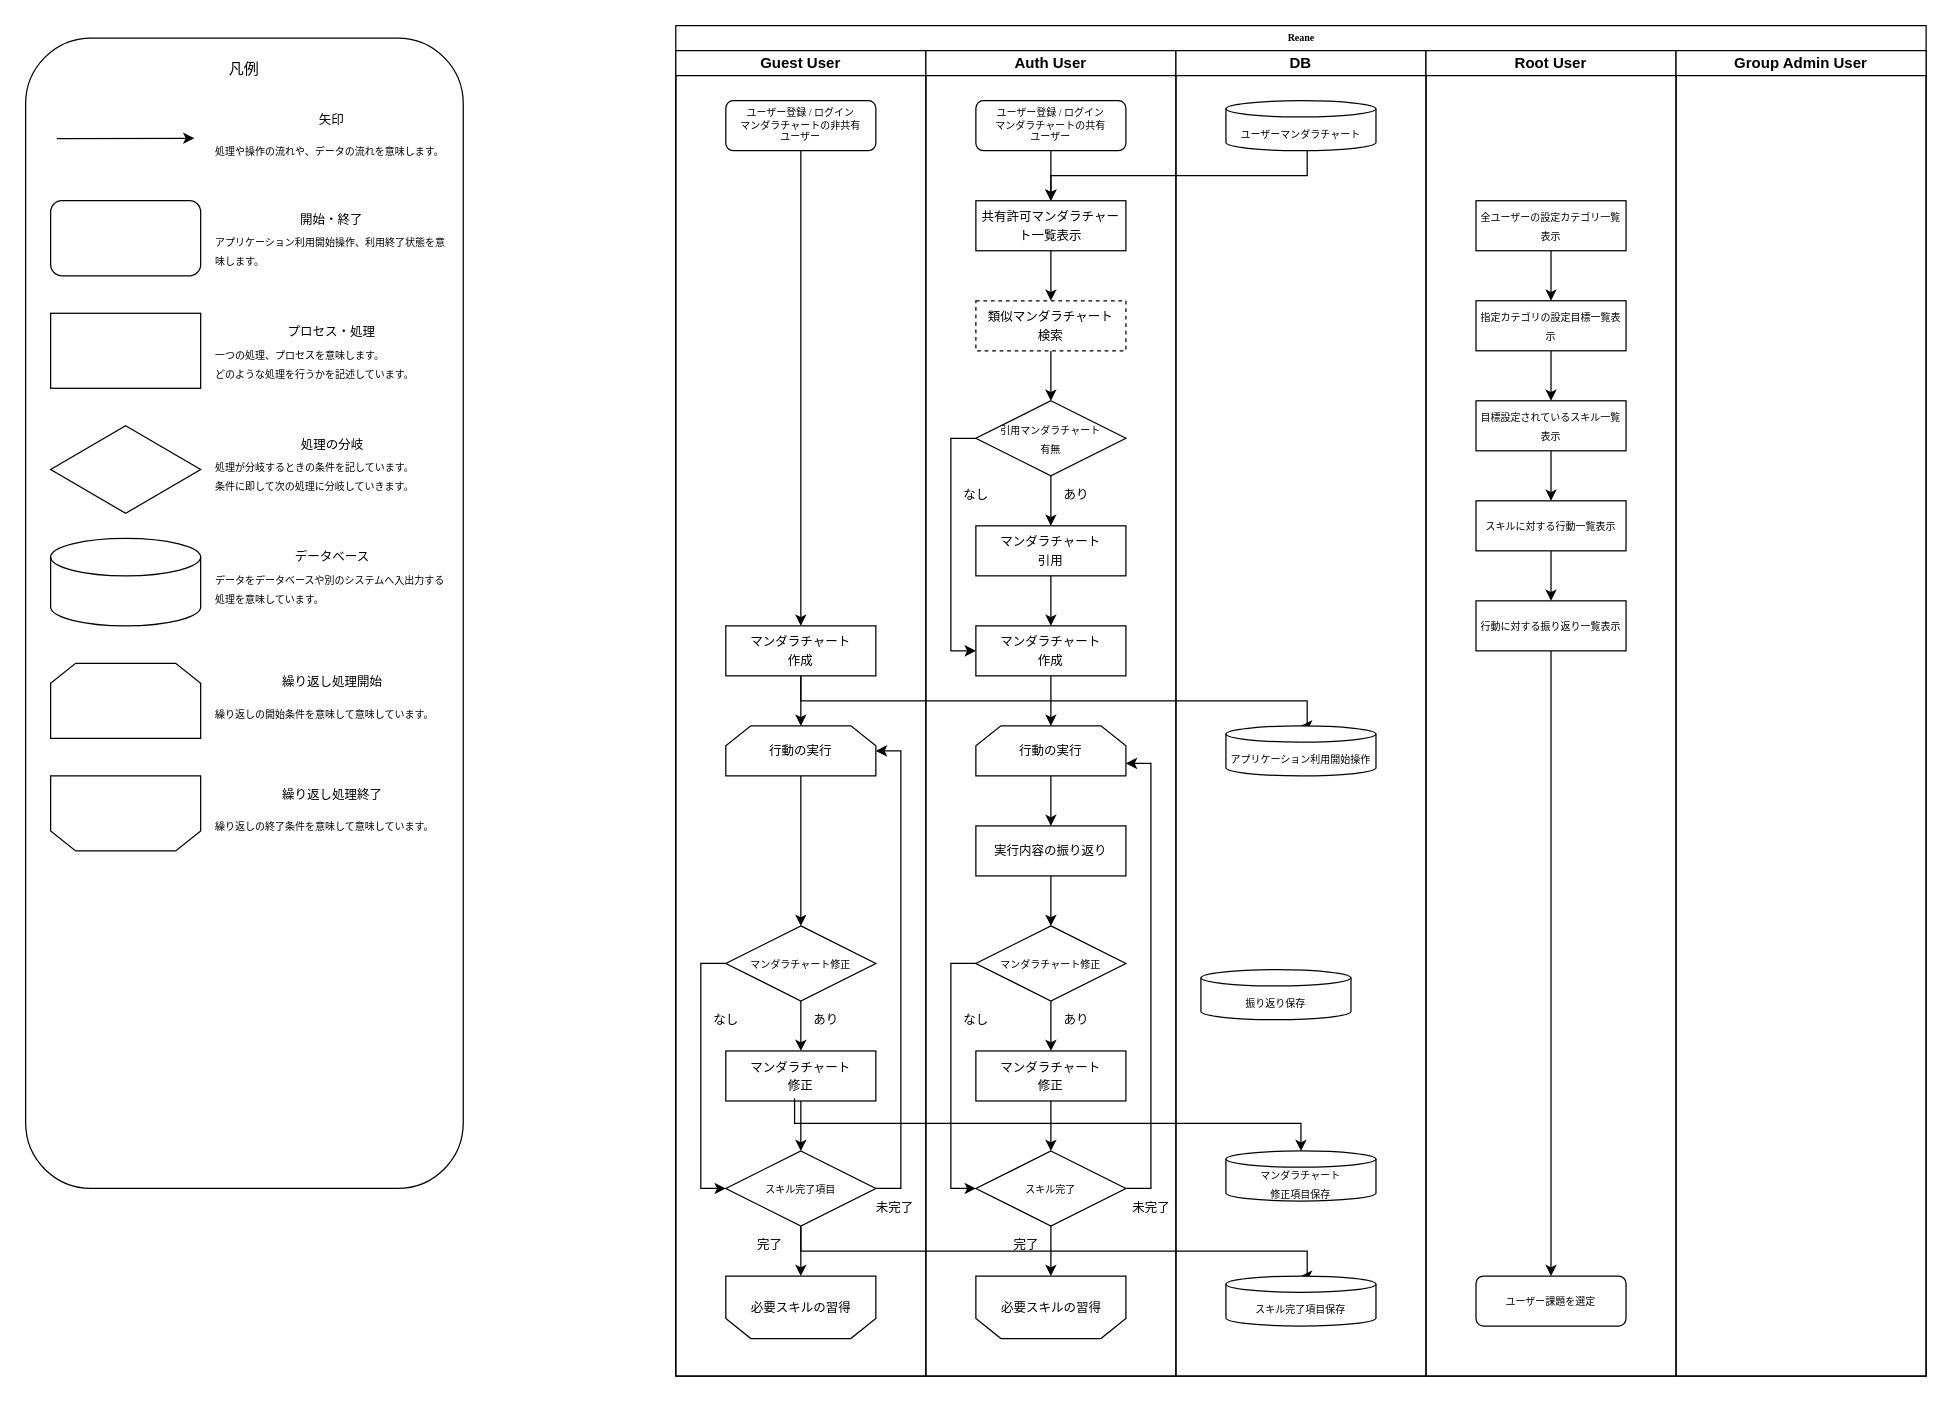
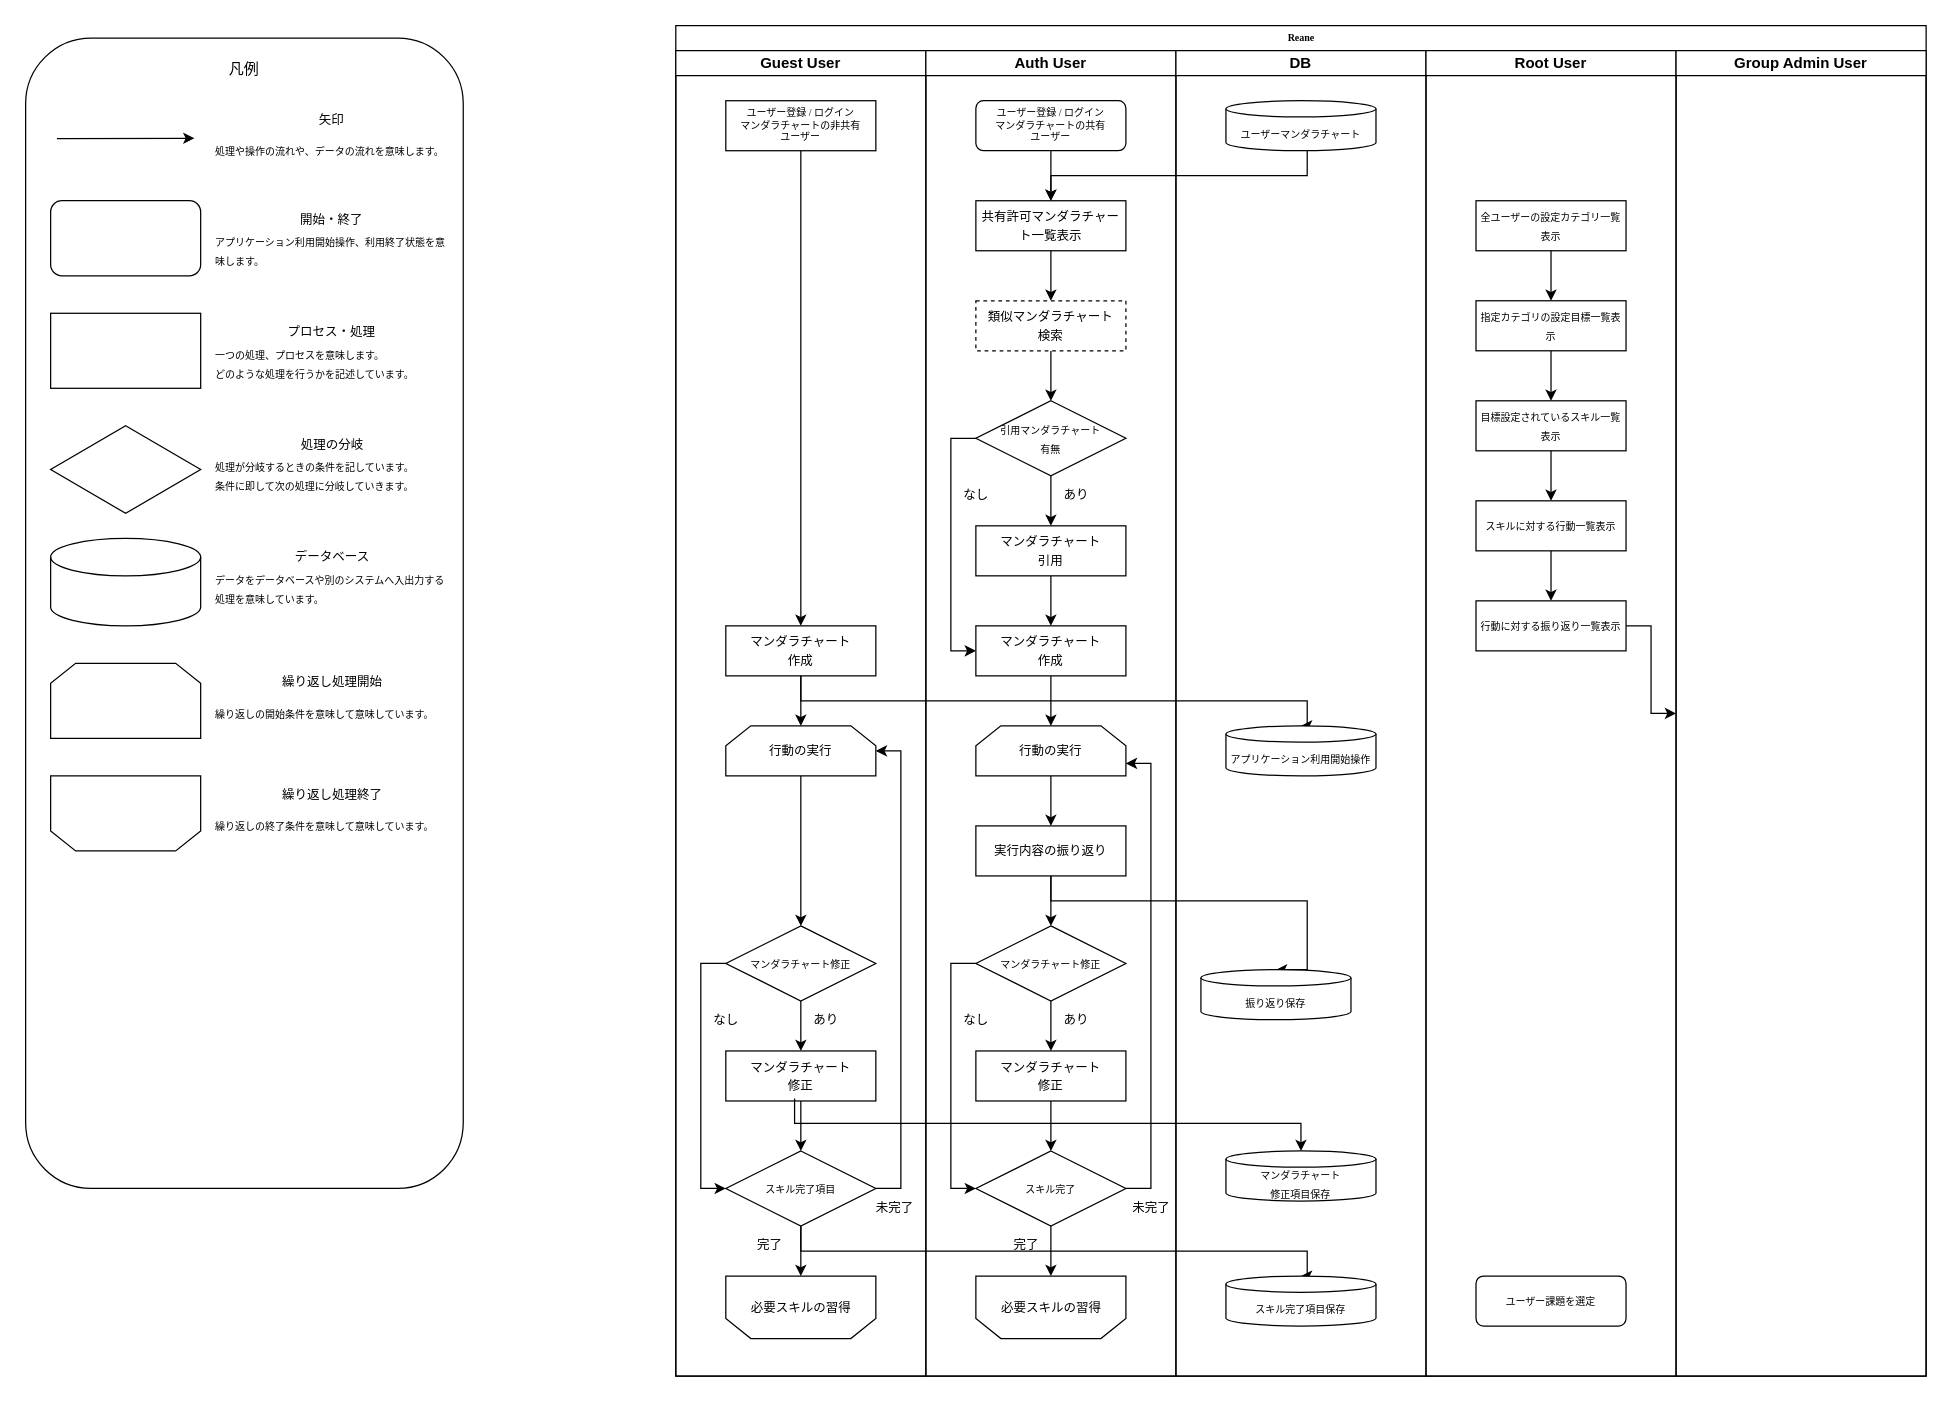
node "ユーザー登録 / ログイン マンダラチャートの非共有 ユーザー": shape rounded rectangle -> rectangle
edge "実行内容の振り返り" -> "振り返り保存": added
edge "行動に対する振り返り一覧表示" -> "ユーザー課題を選定": now "行動に対する振り返り一覧表示" -> "Group Admin User"
